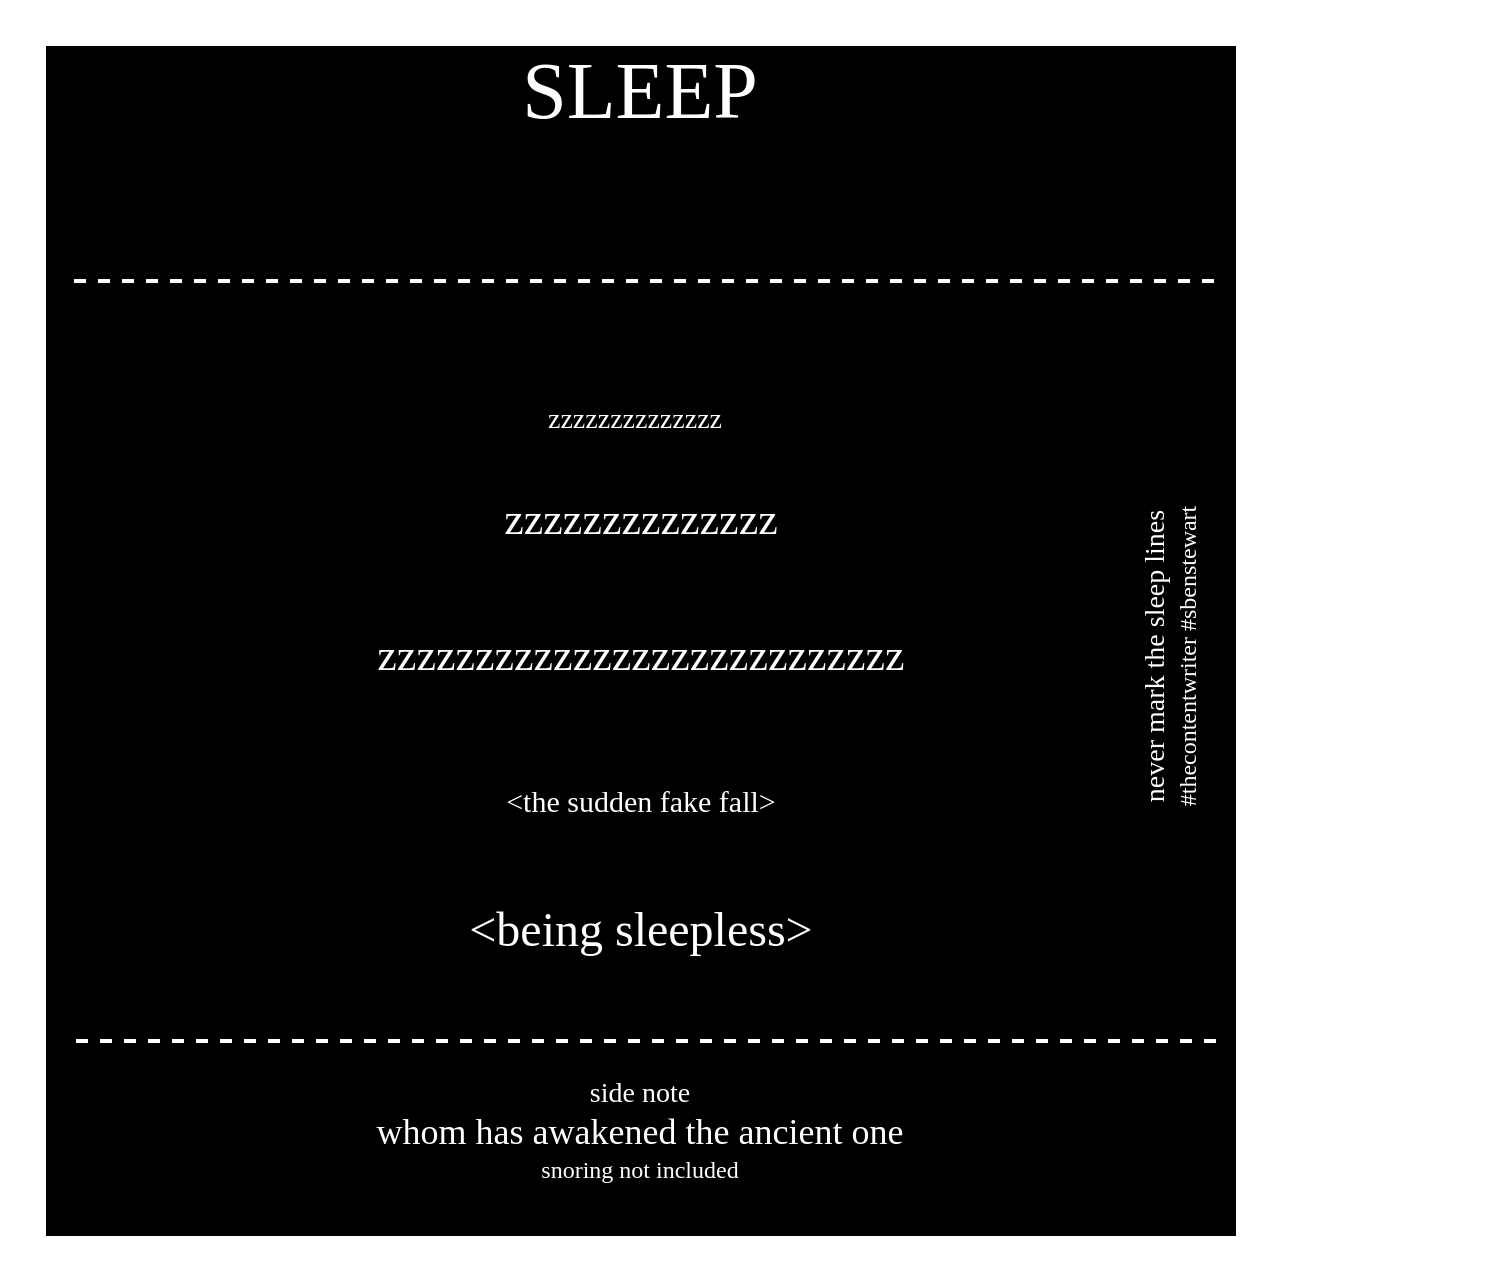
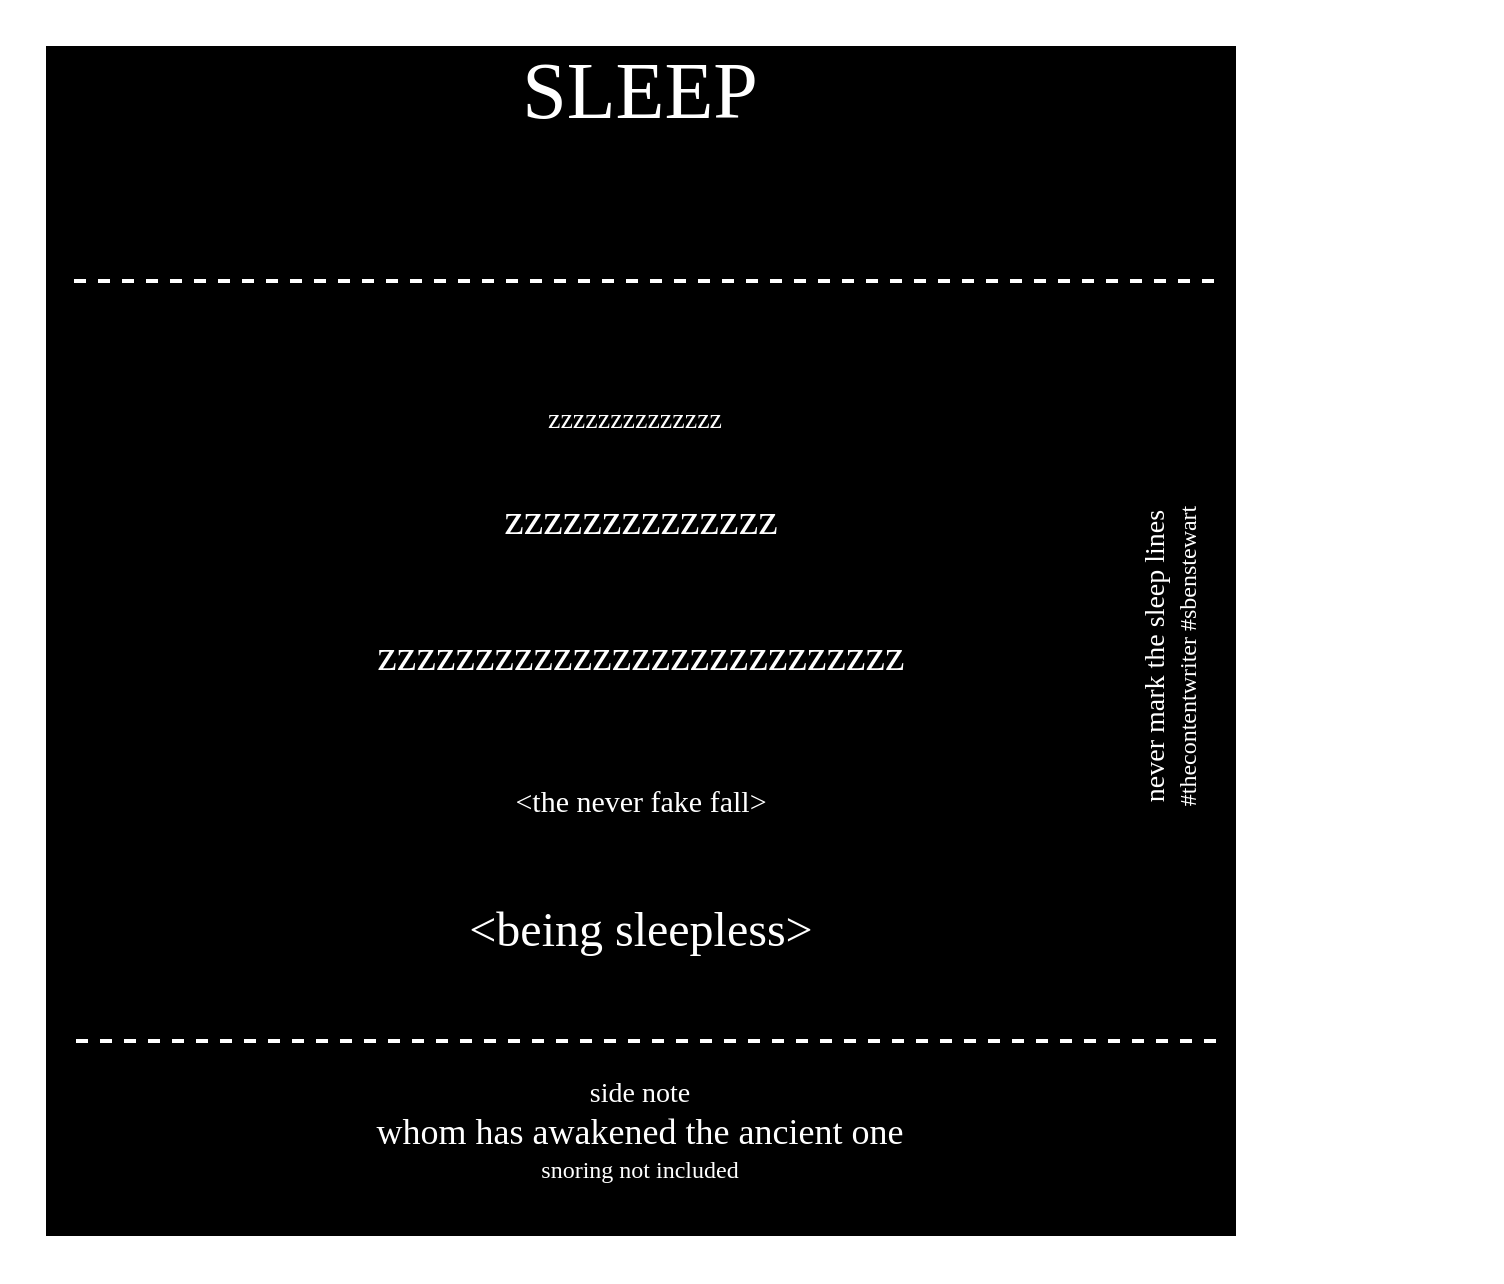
node "<the sudden fake fall>": label "<the sudden fake fall>" -> "<the never fake fall>"
